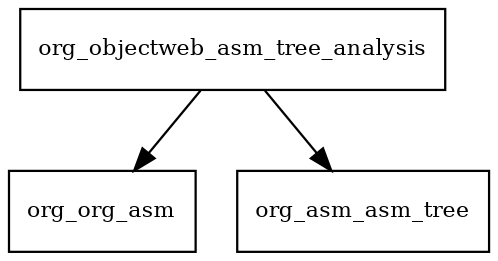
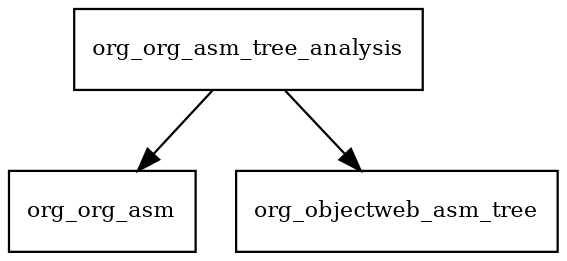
node "org_objectweb_asm_tree_analysis": label "org_objectweb_asm_tree_analysis" -> "org_org_asm_tree_analysis"
node "org_asm_asm_tree": label "org_asm_asm_tree" -> "org_objectweb_asm_tree"
